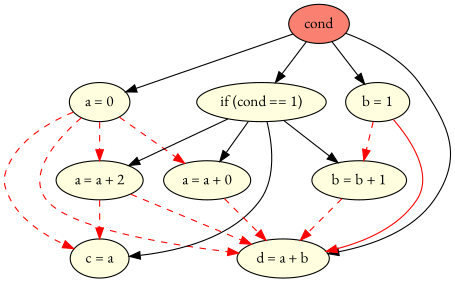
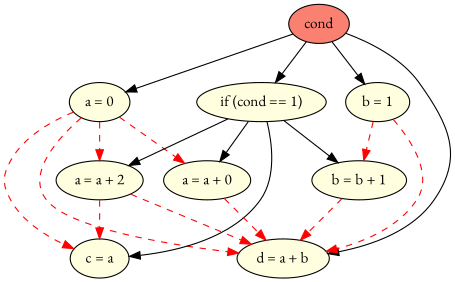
edge "b = 1" -> "d = a + b": style solid -> dashed
